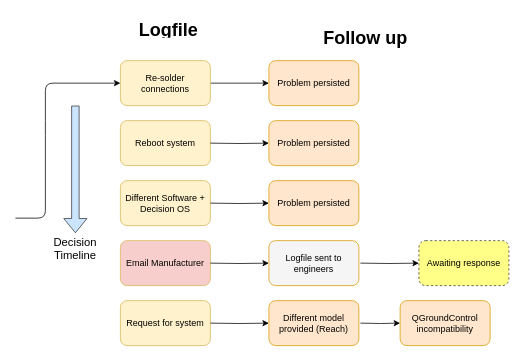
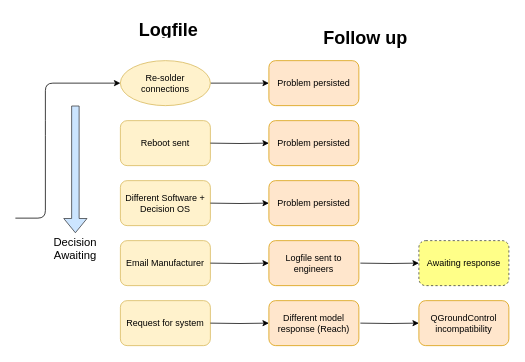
node "Re-solder connections": shape rounded rectangle -> ellipse
node "Reboot system": label "Reboot system" -> "Reboot sent"
node "Decision Timeline": label "Decision Timeline" -> "Decision Awaiting"
node "Email Manufacturer": fillcolor #f8cecc -> #fff2cc
node "Logfile sent to engineers": fillcolor #f5f5f5 -> #ffe6cc
node "Different model provided (Reach)": label "Different model provided (Reach)" -> "Different model response (Reach)"
node "QGroundControl incompatibility": moved (445, 323) -> (464, 323)
